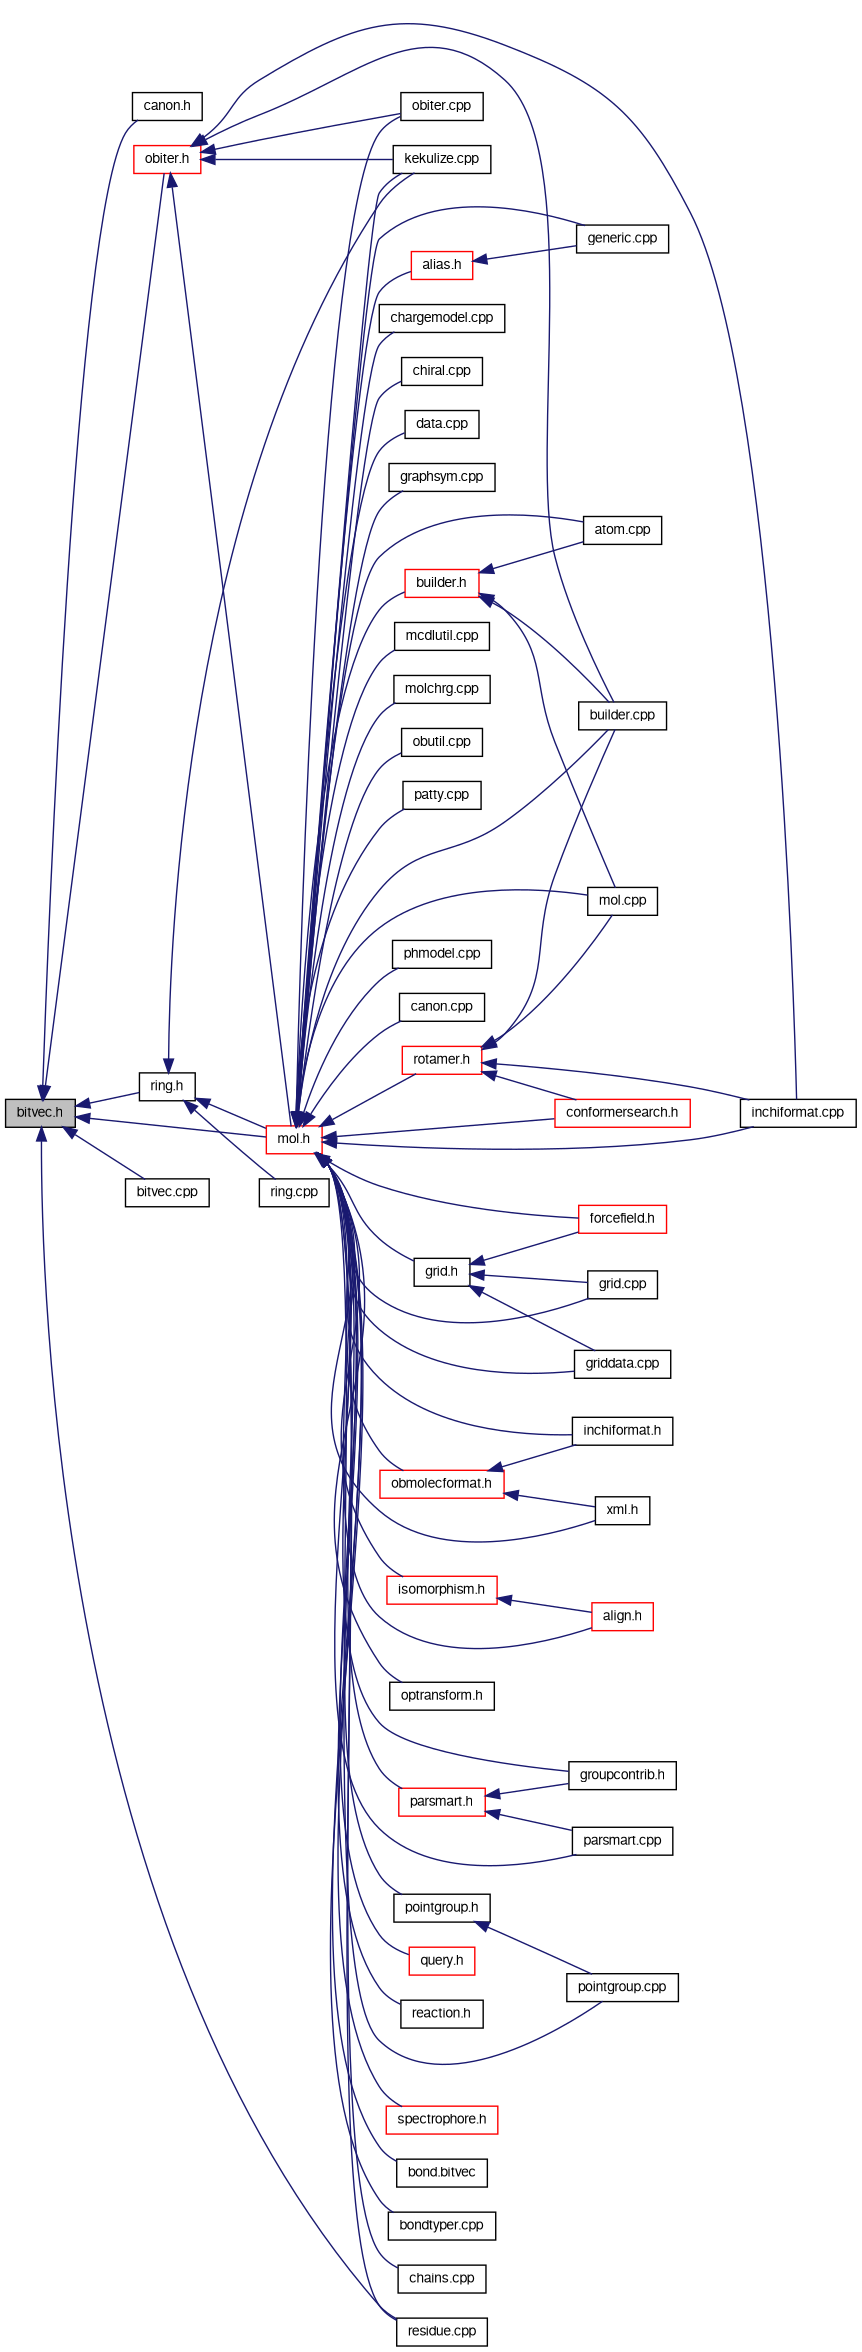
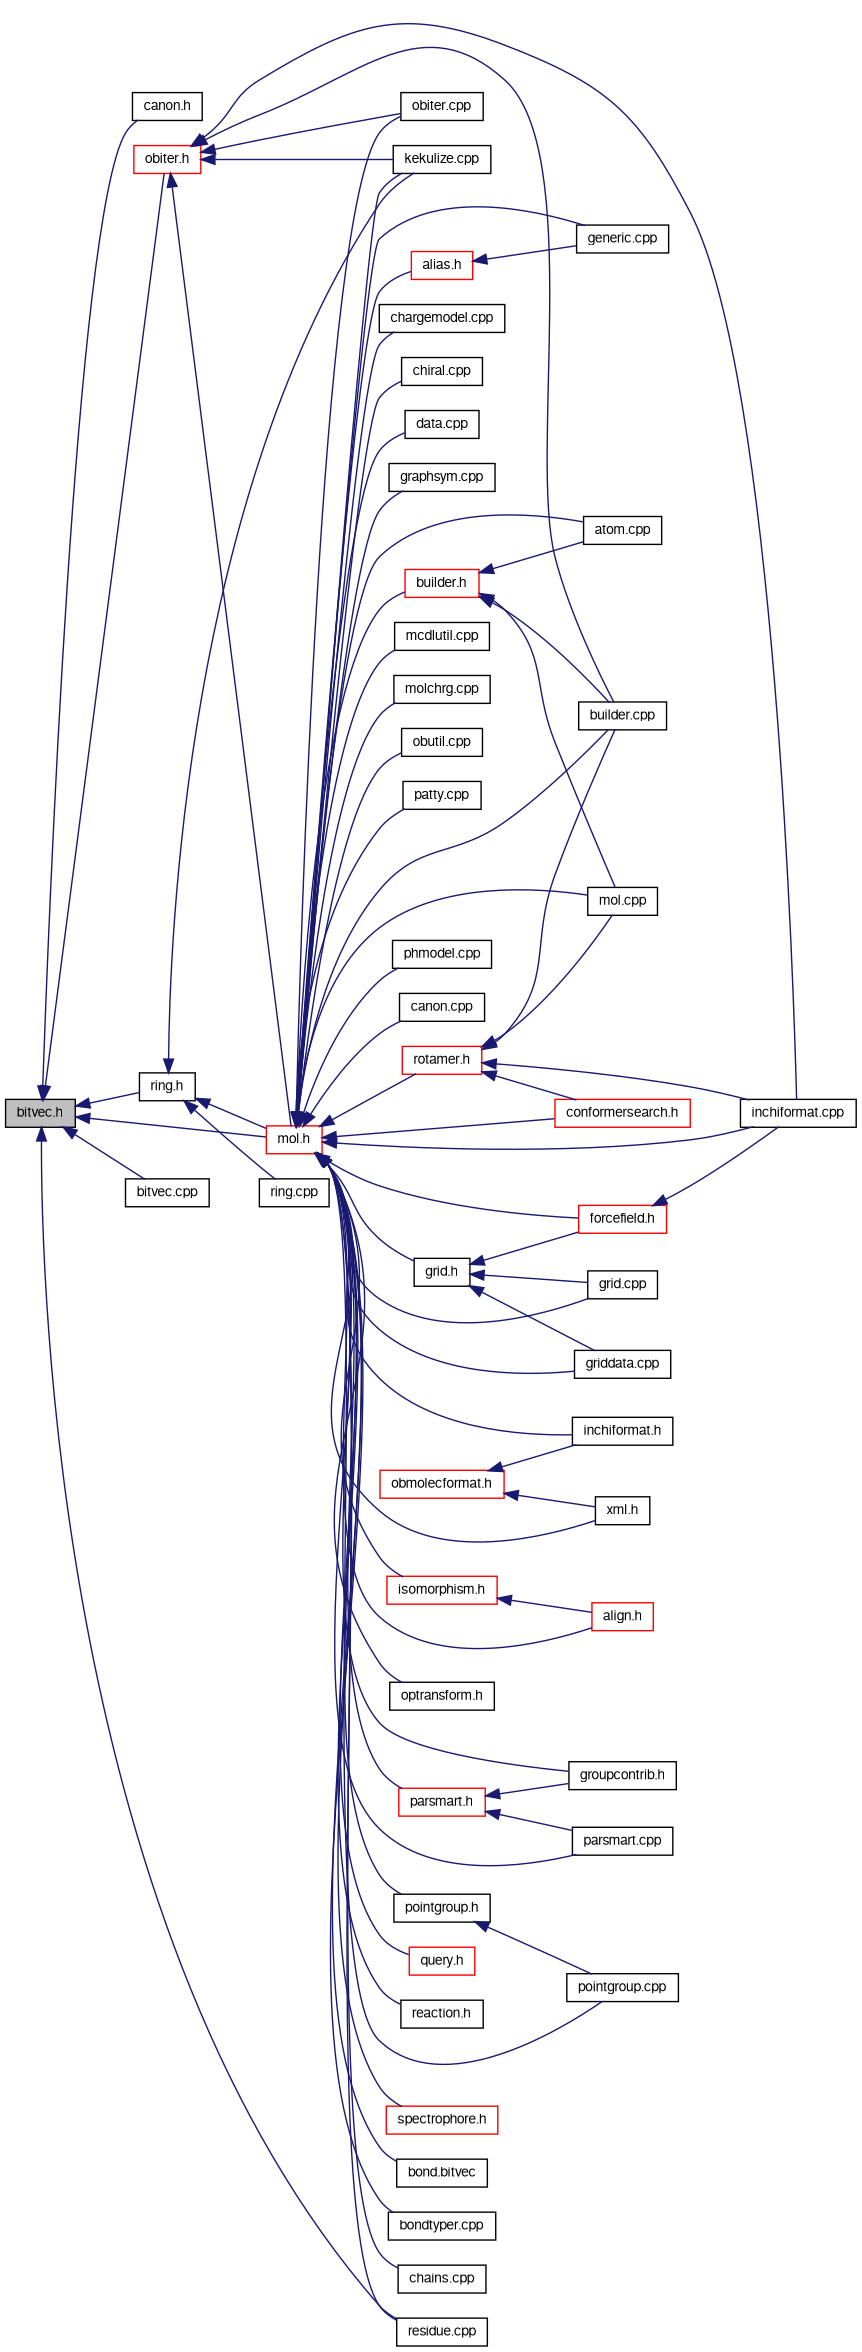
edge "inchiformat.cpp" -> "forcefield.h": added
edge "obmolecformat.h" -> "mol.h": removed
